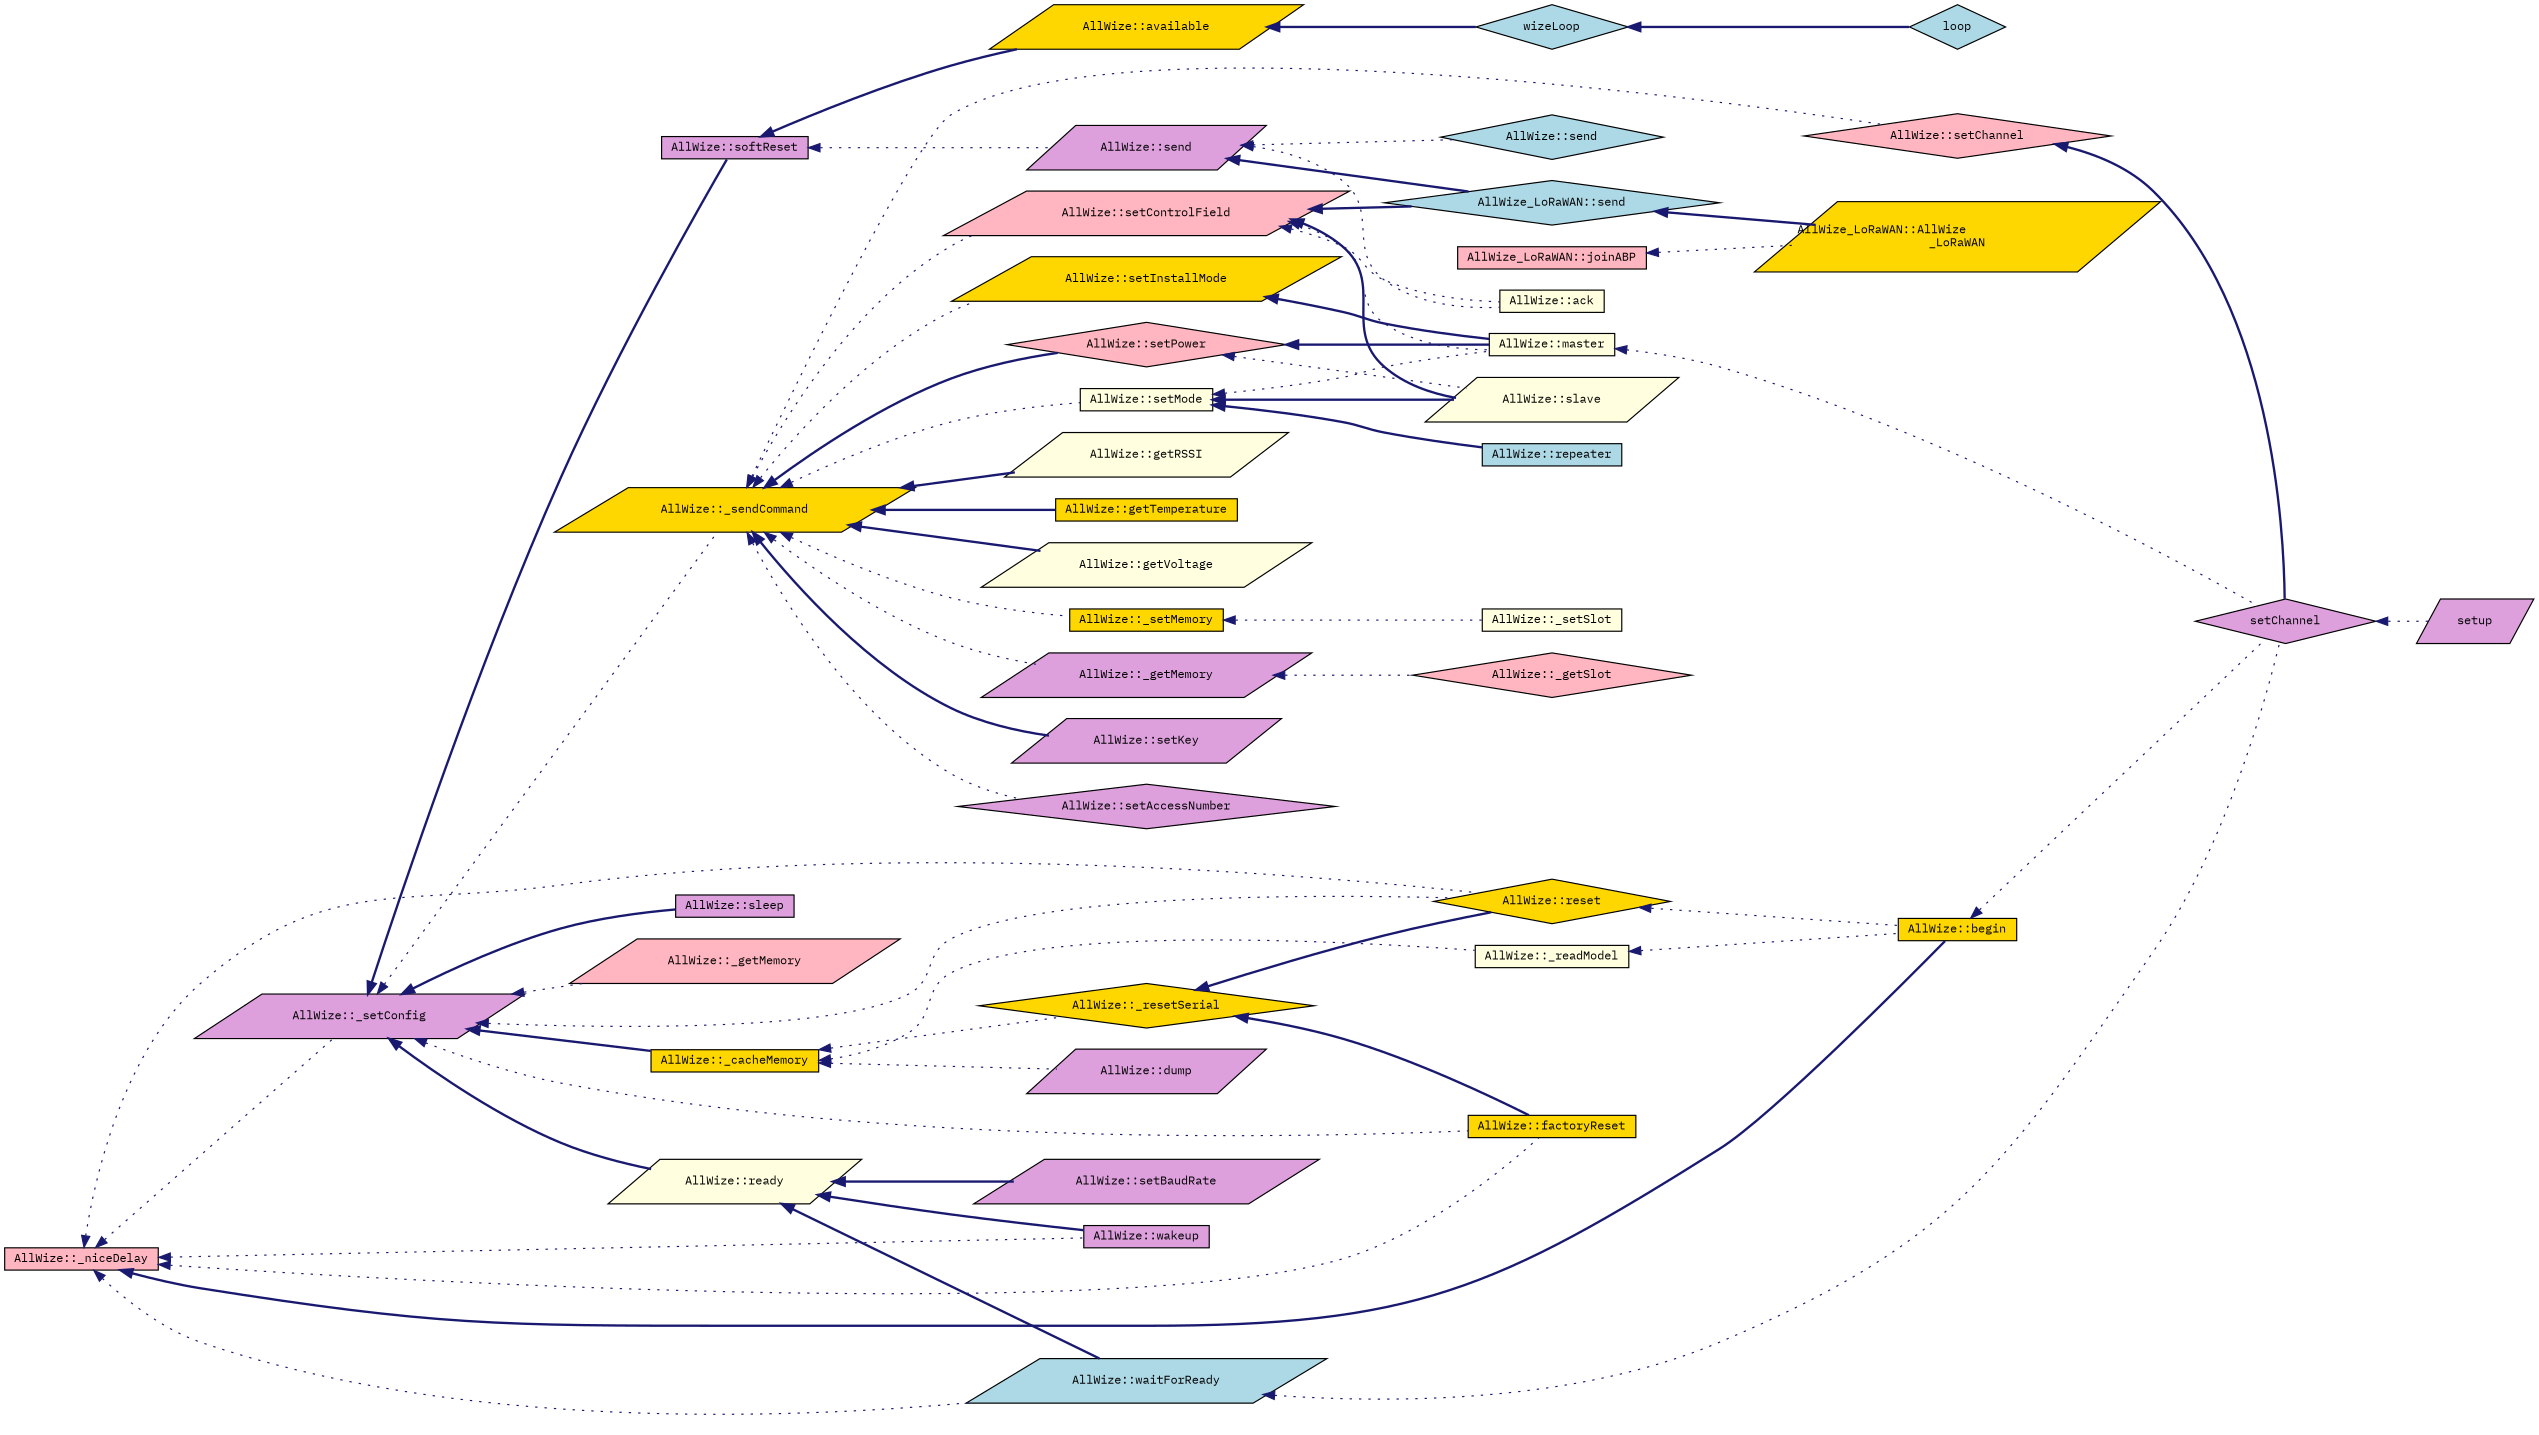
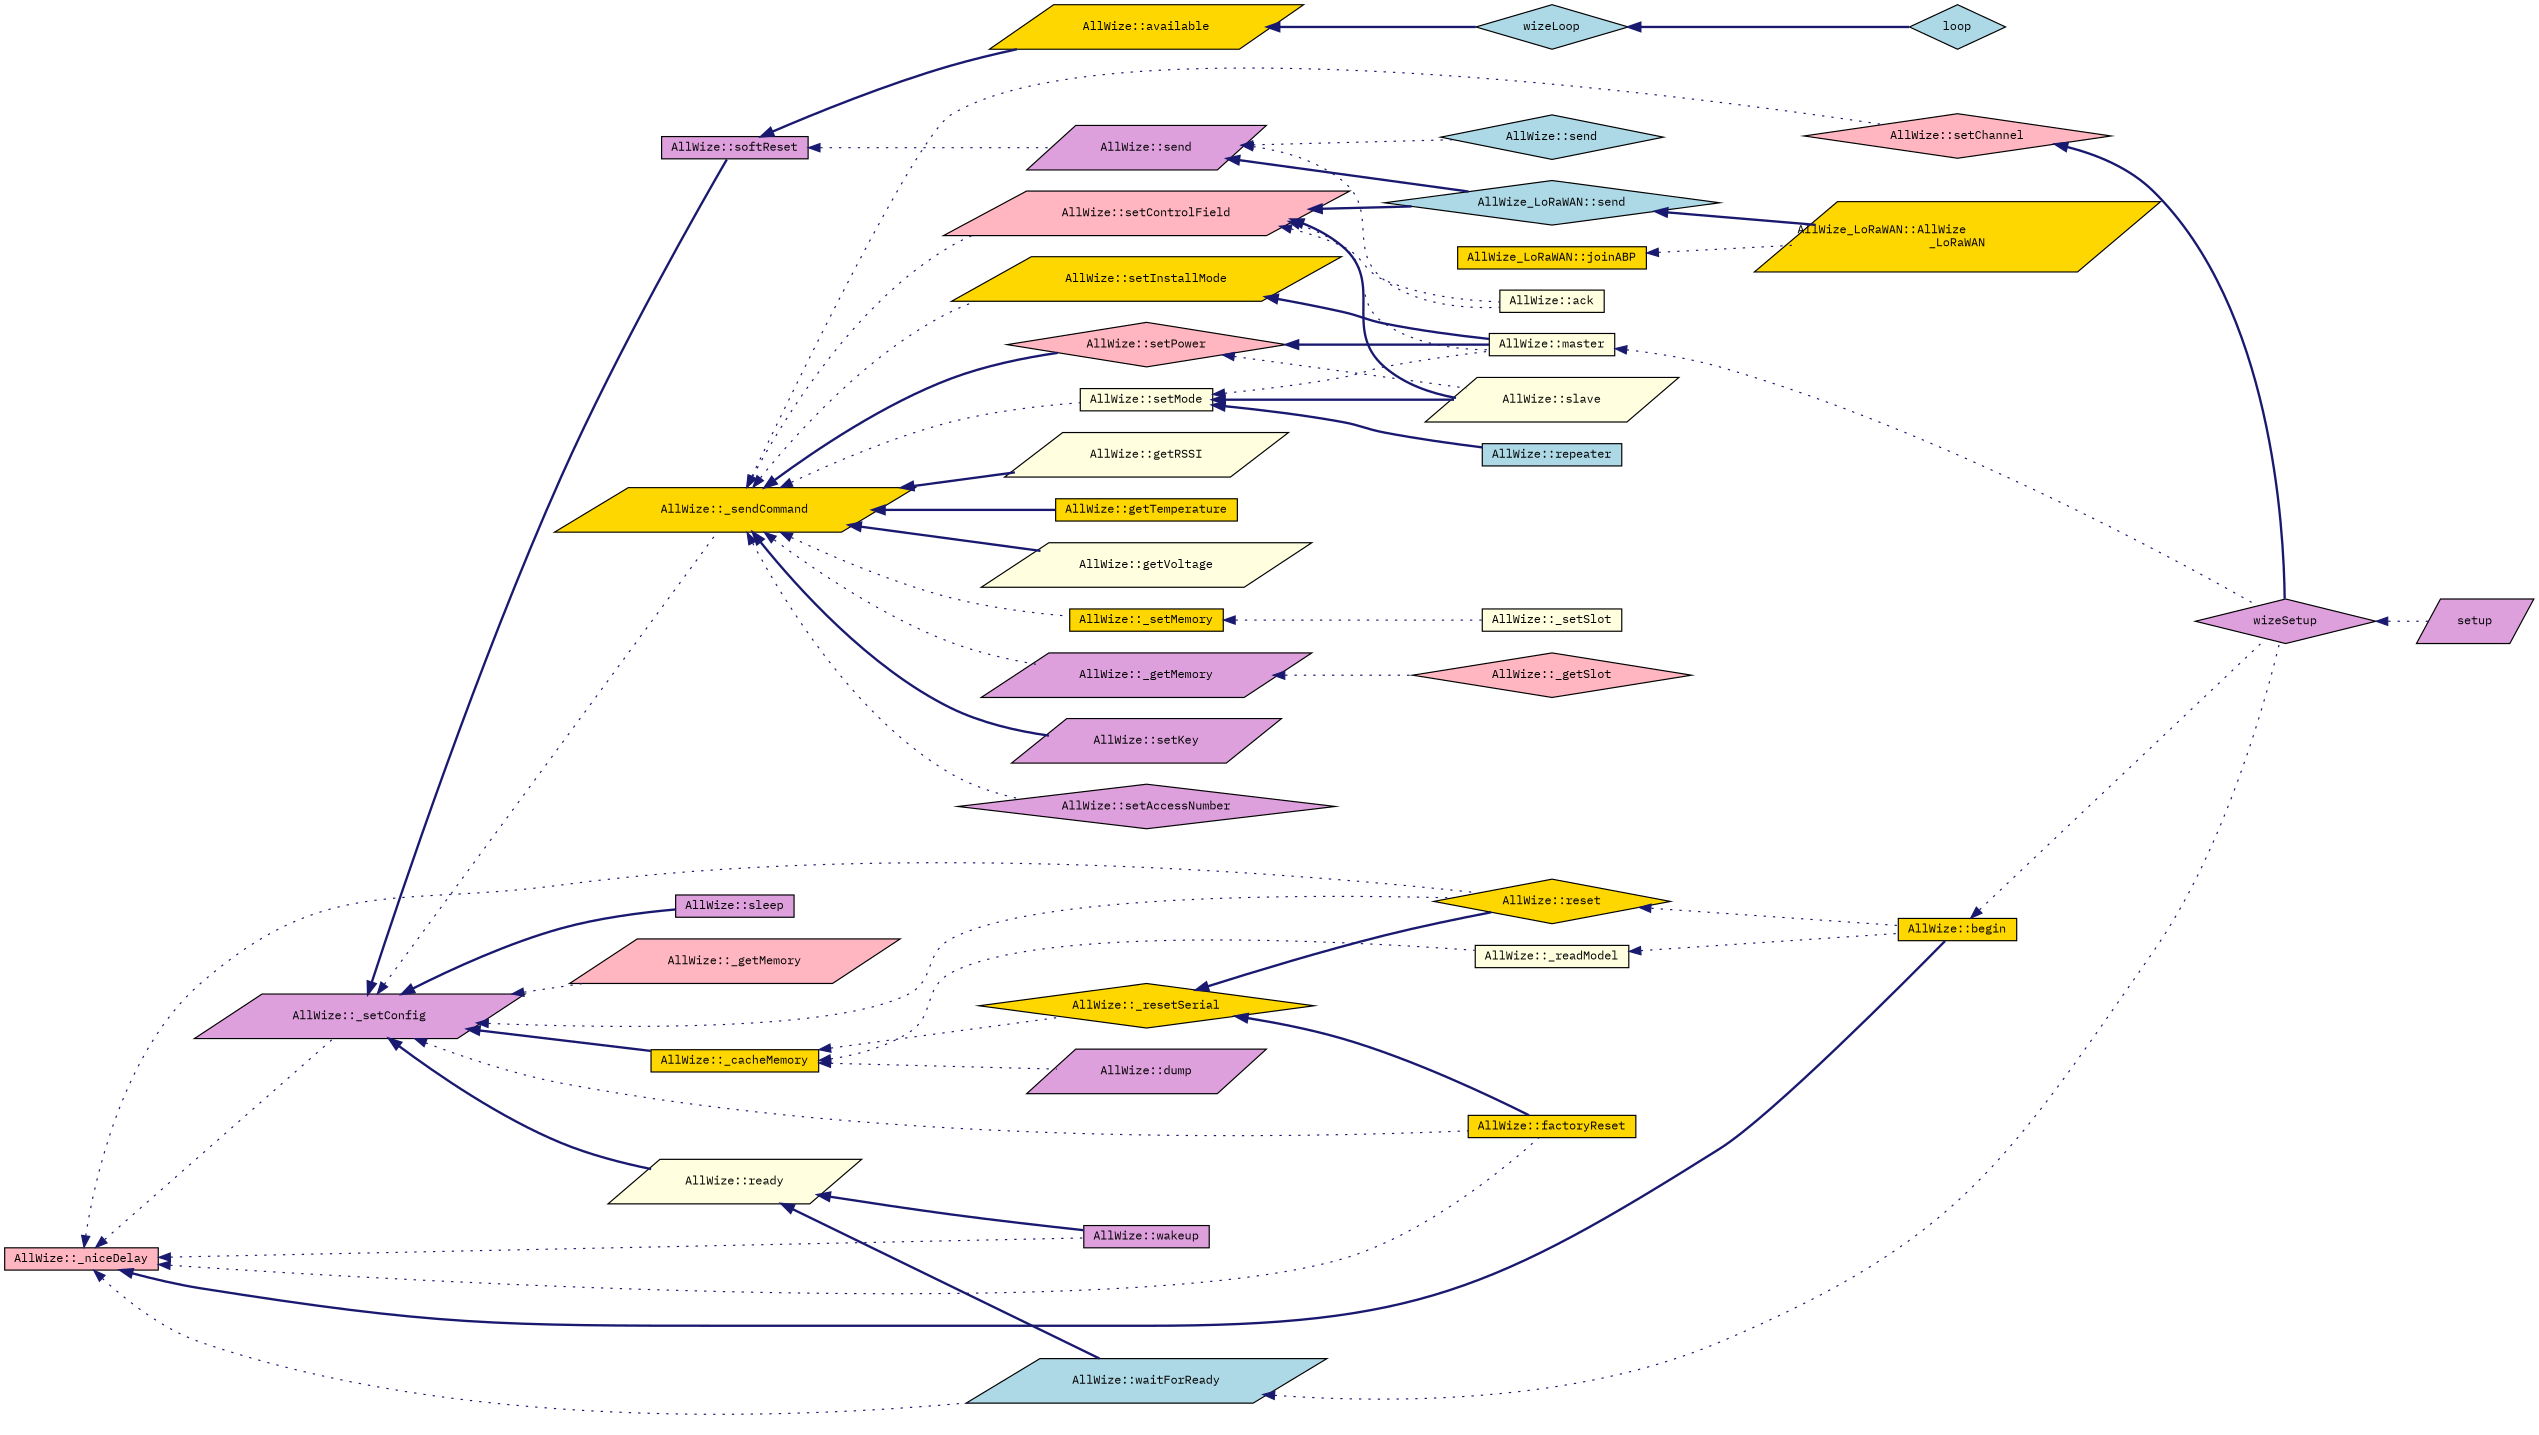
node "AllWize_LoRaWAN::joinABP": fillcolor lightpink -> gold
node "setChannel": label "setChannel" -> "wizeSetup"
node "AllWize::setBaudRate": removed
